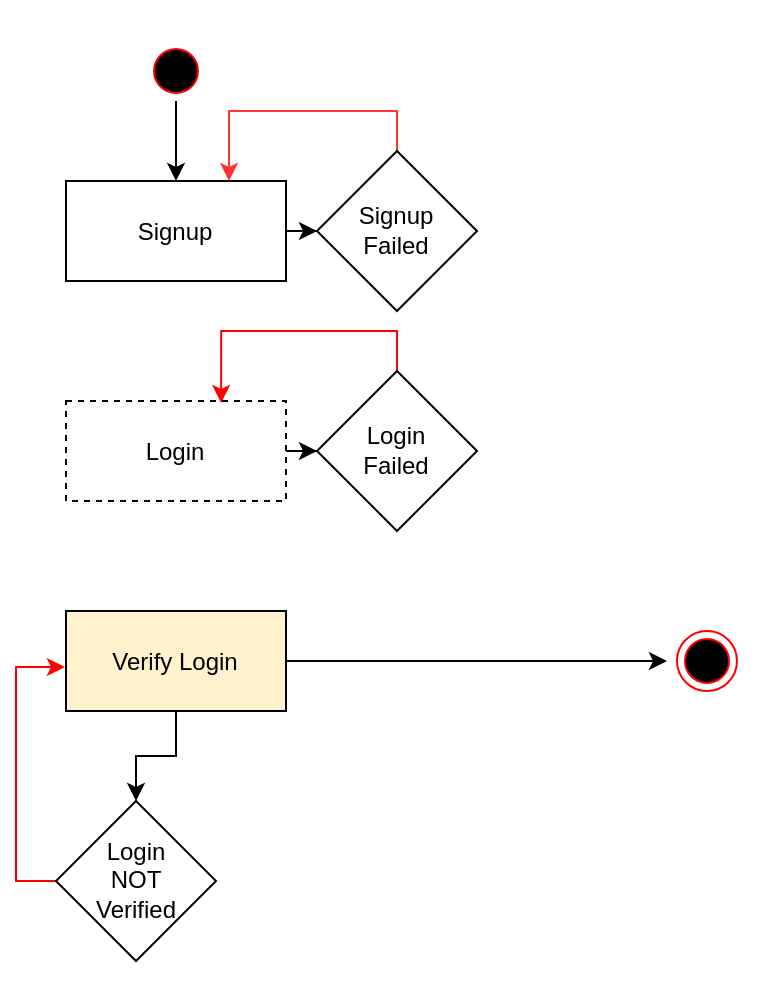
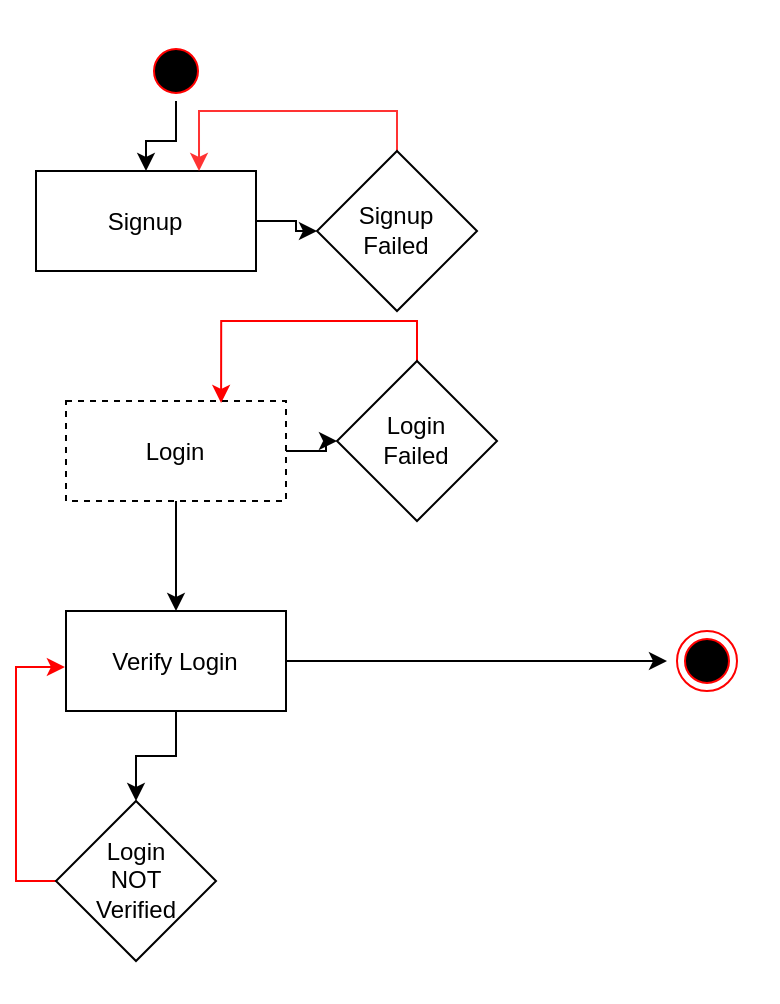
node "Signup": moved (176, 231) -> (146, 221)
node "Login Failed": moved (397, 451) -> (417, 441)
edge "Login" -> "Verify Login": added
node "Verify Login": fillcolor #fff2cc -> #ffffff
